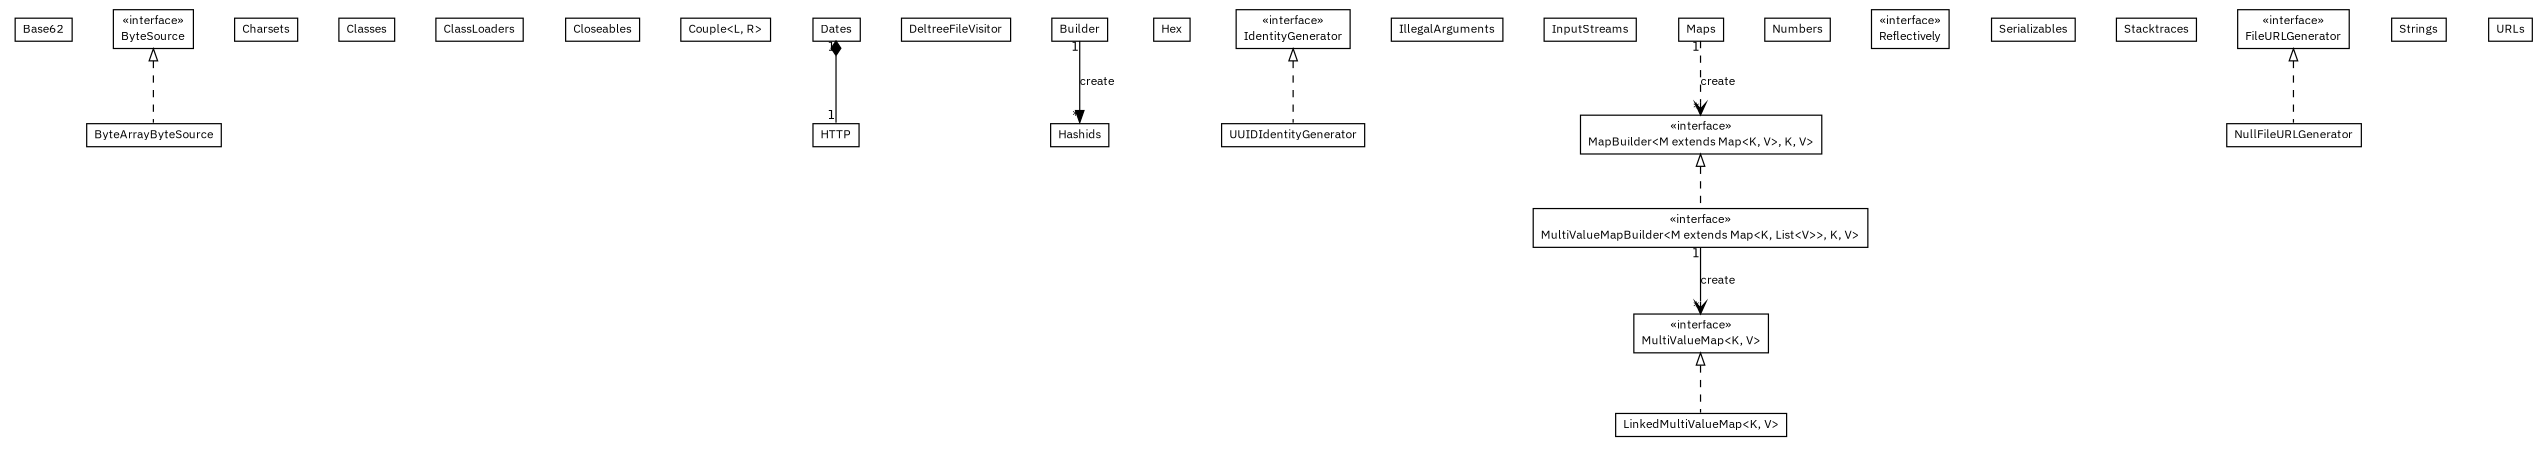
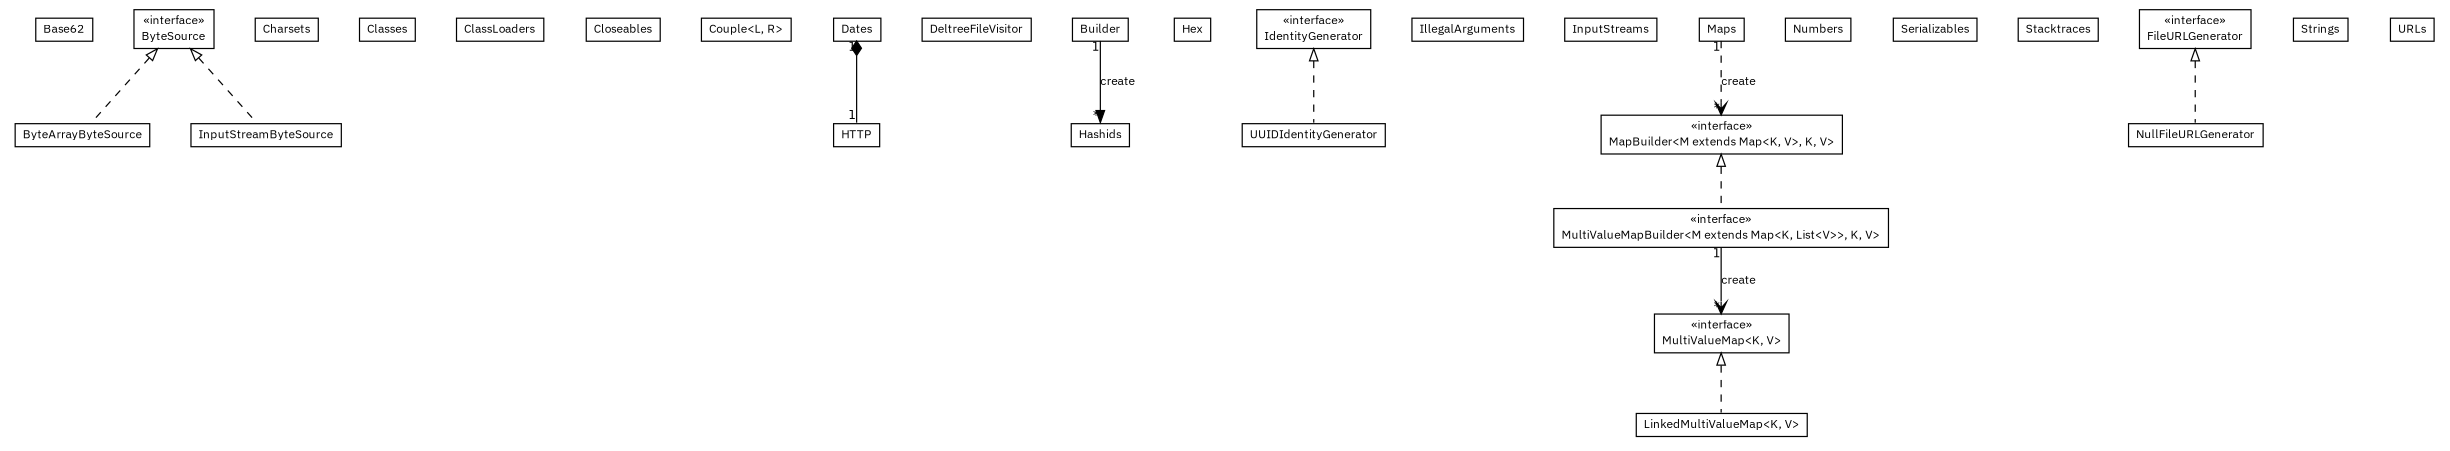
node "Reflectively": removed
node "InputStreamByteSource": added
